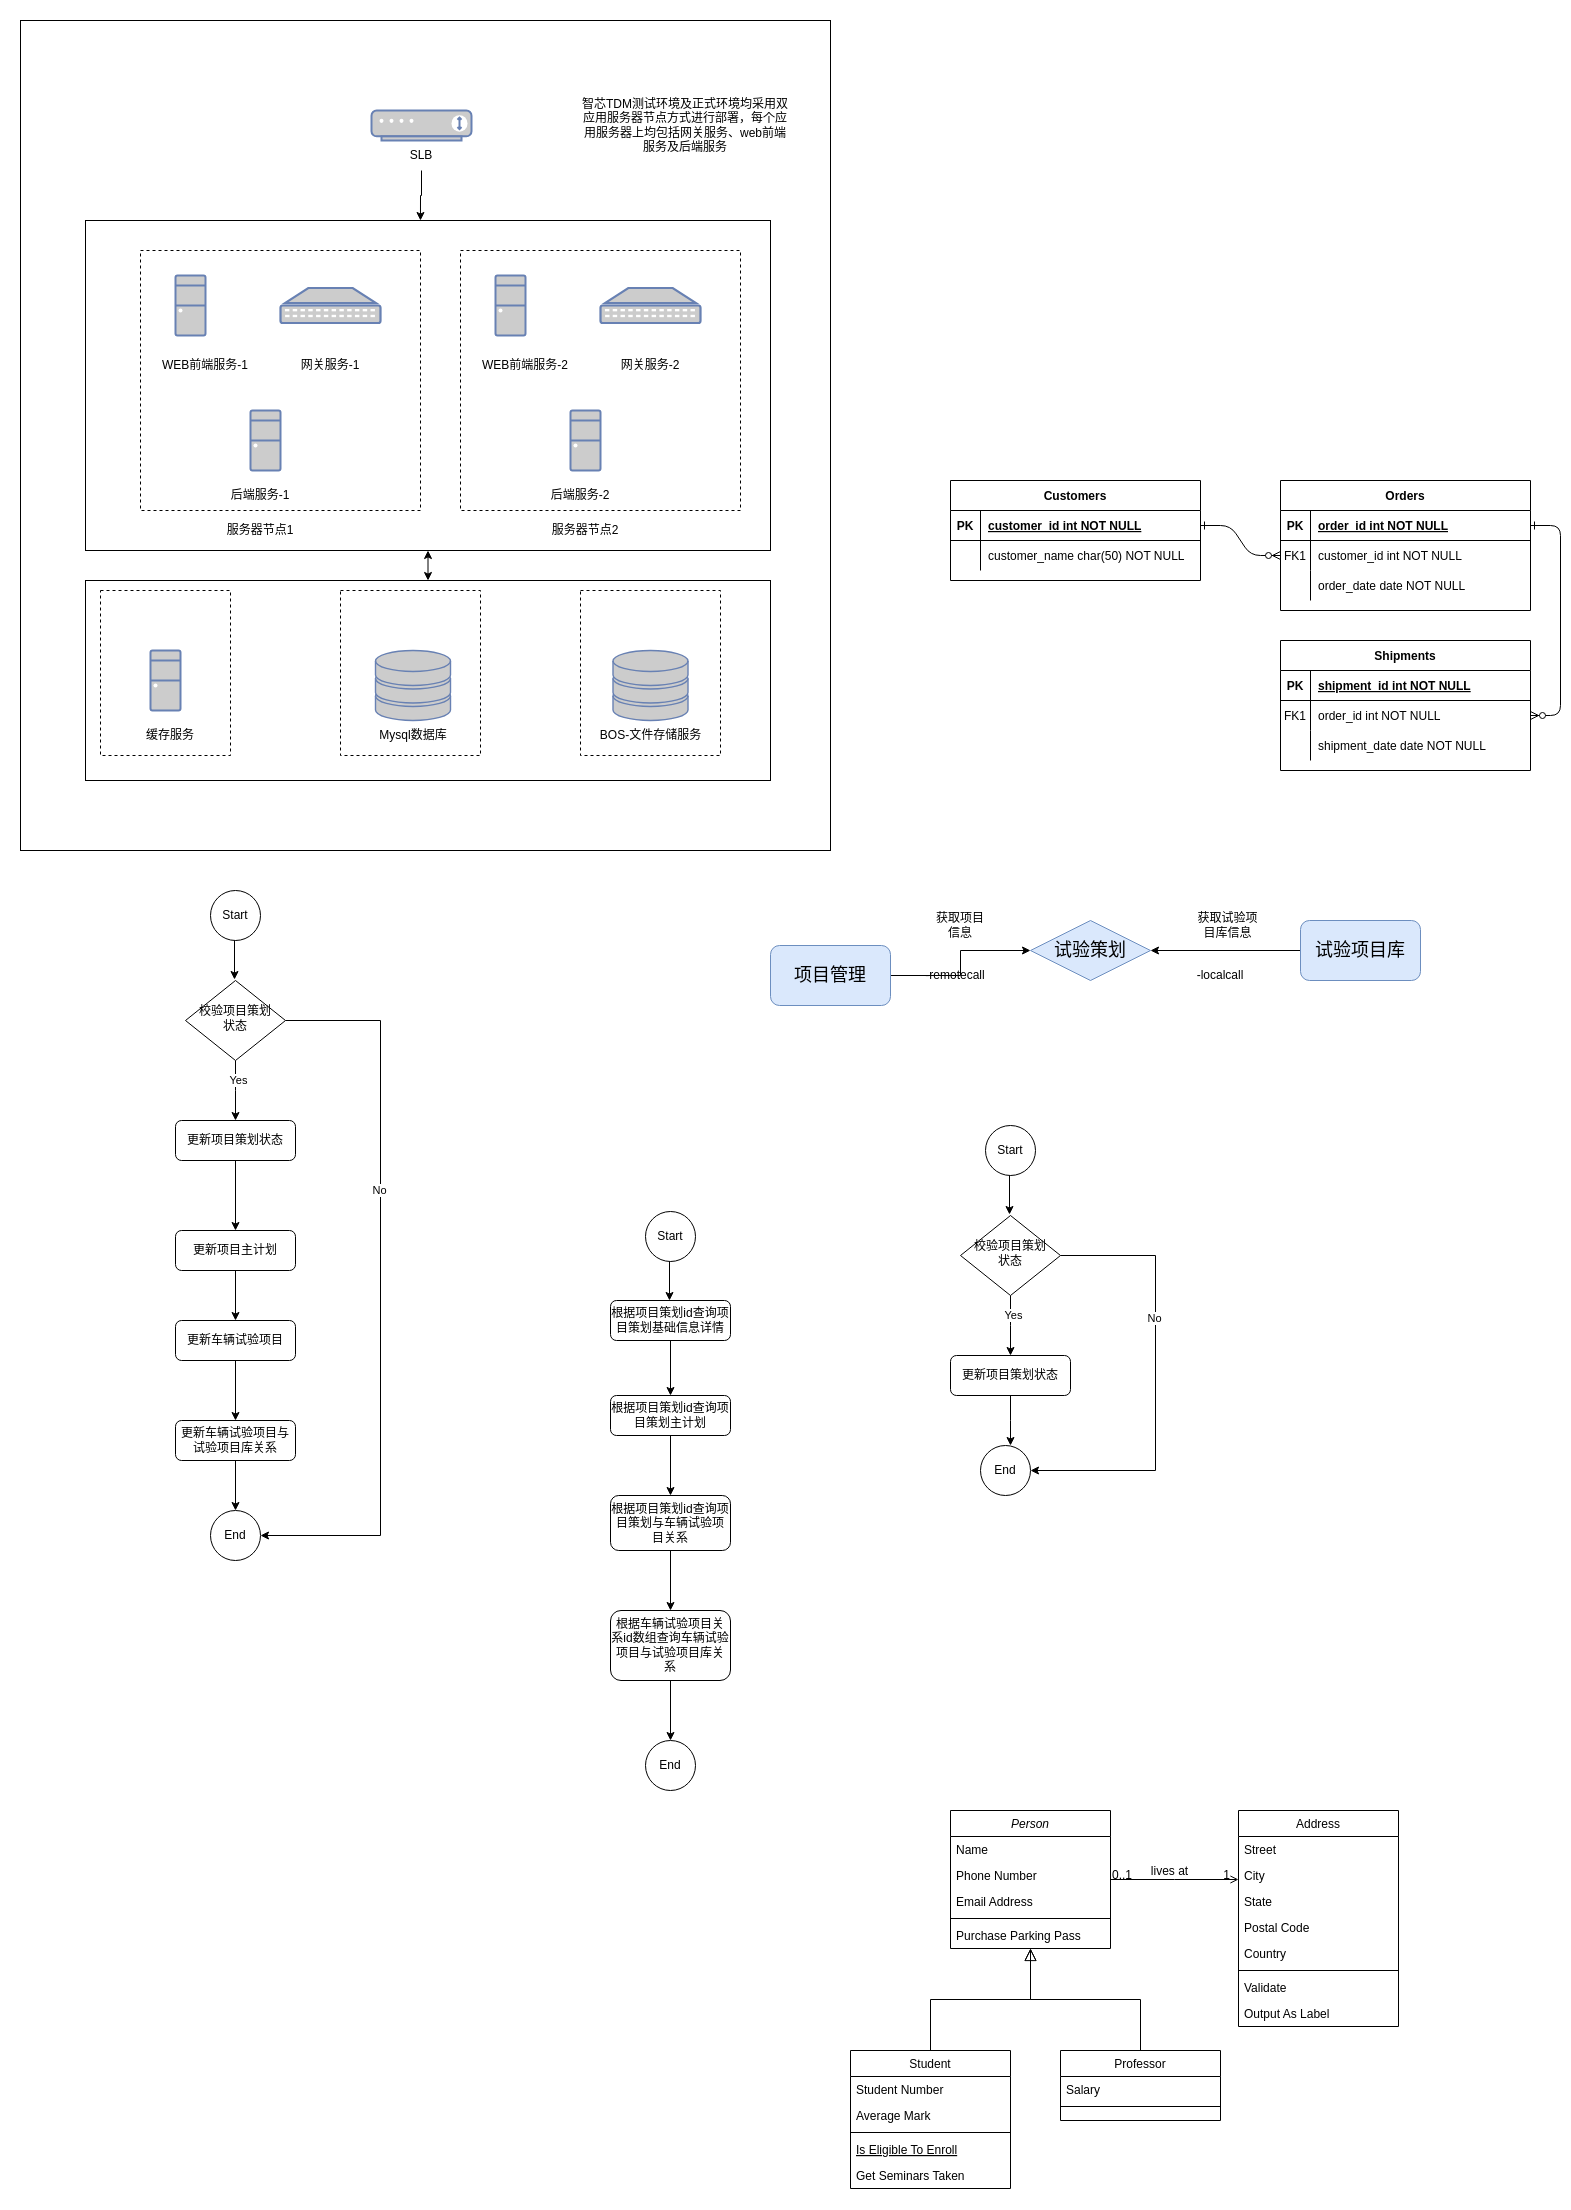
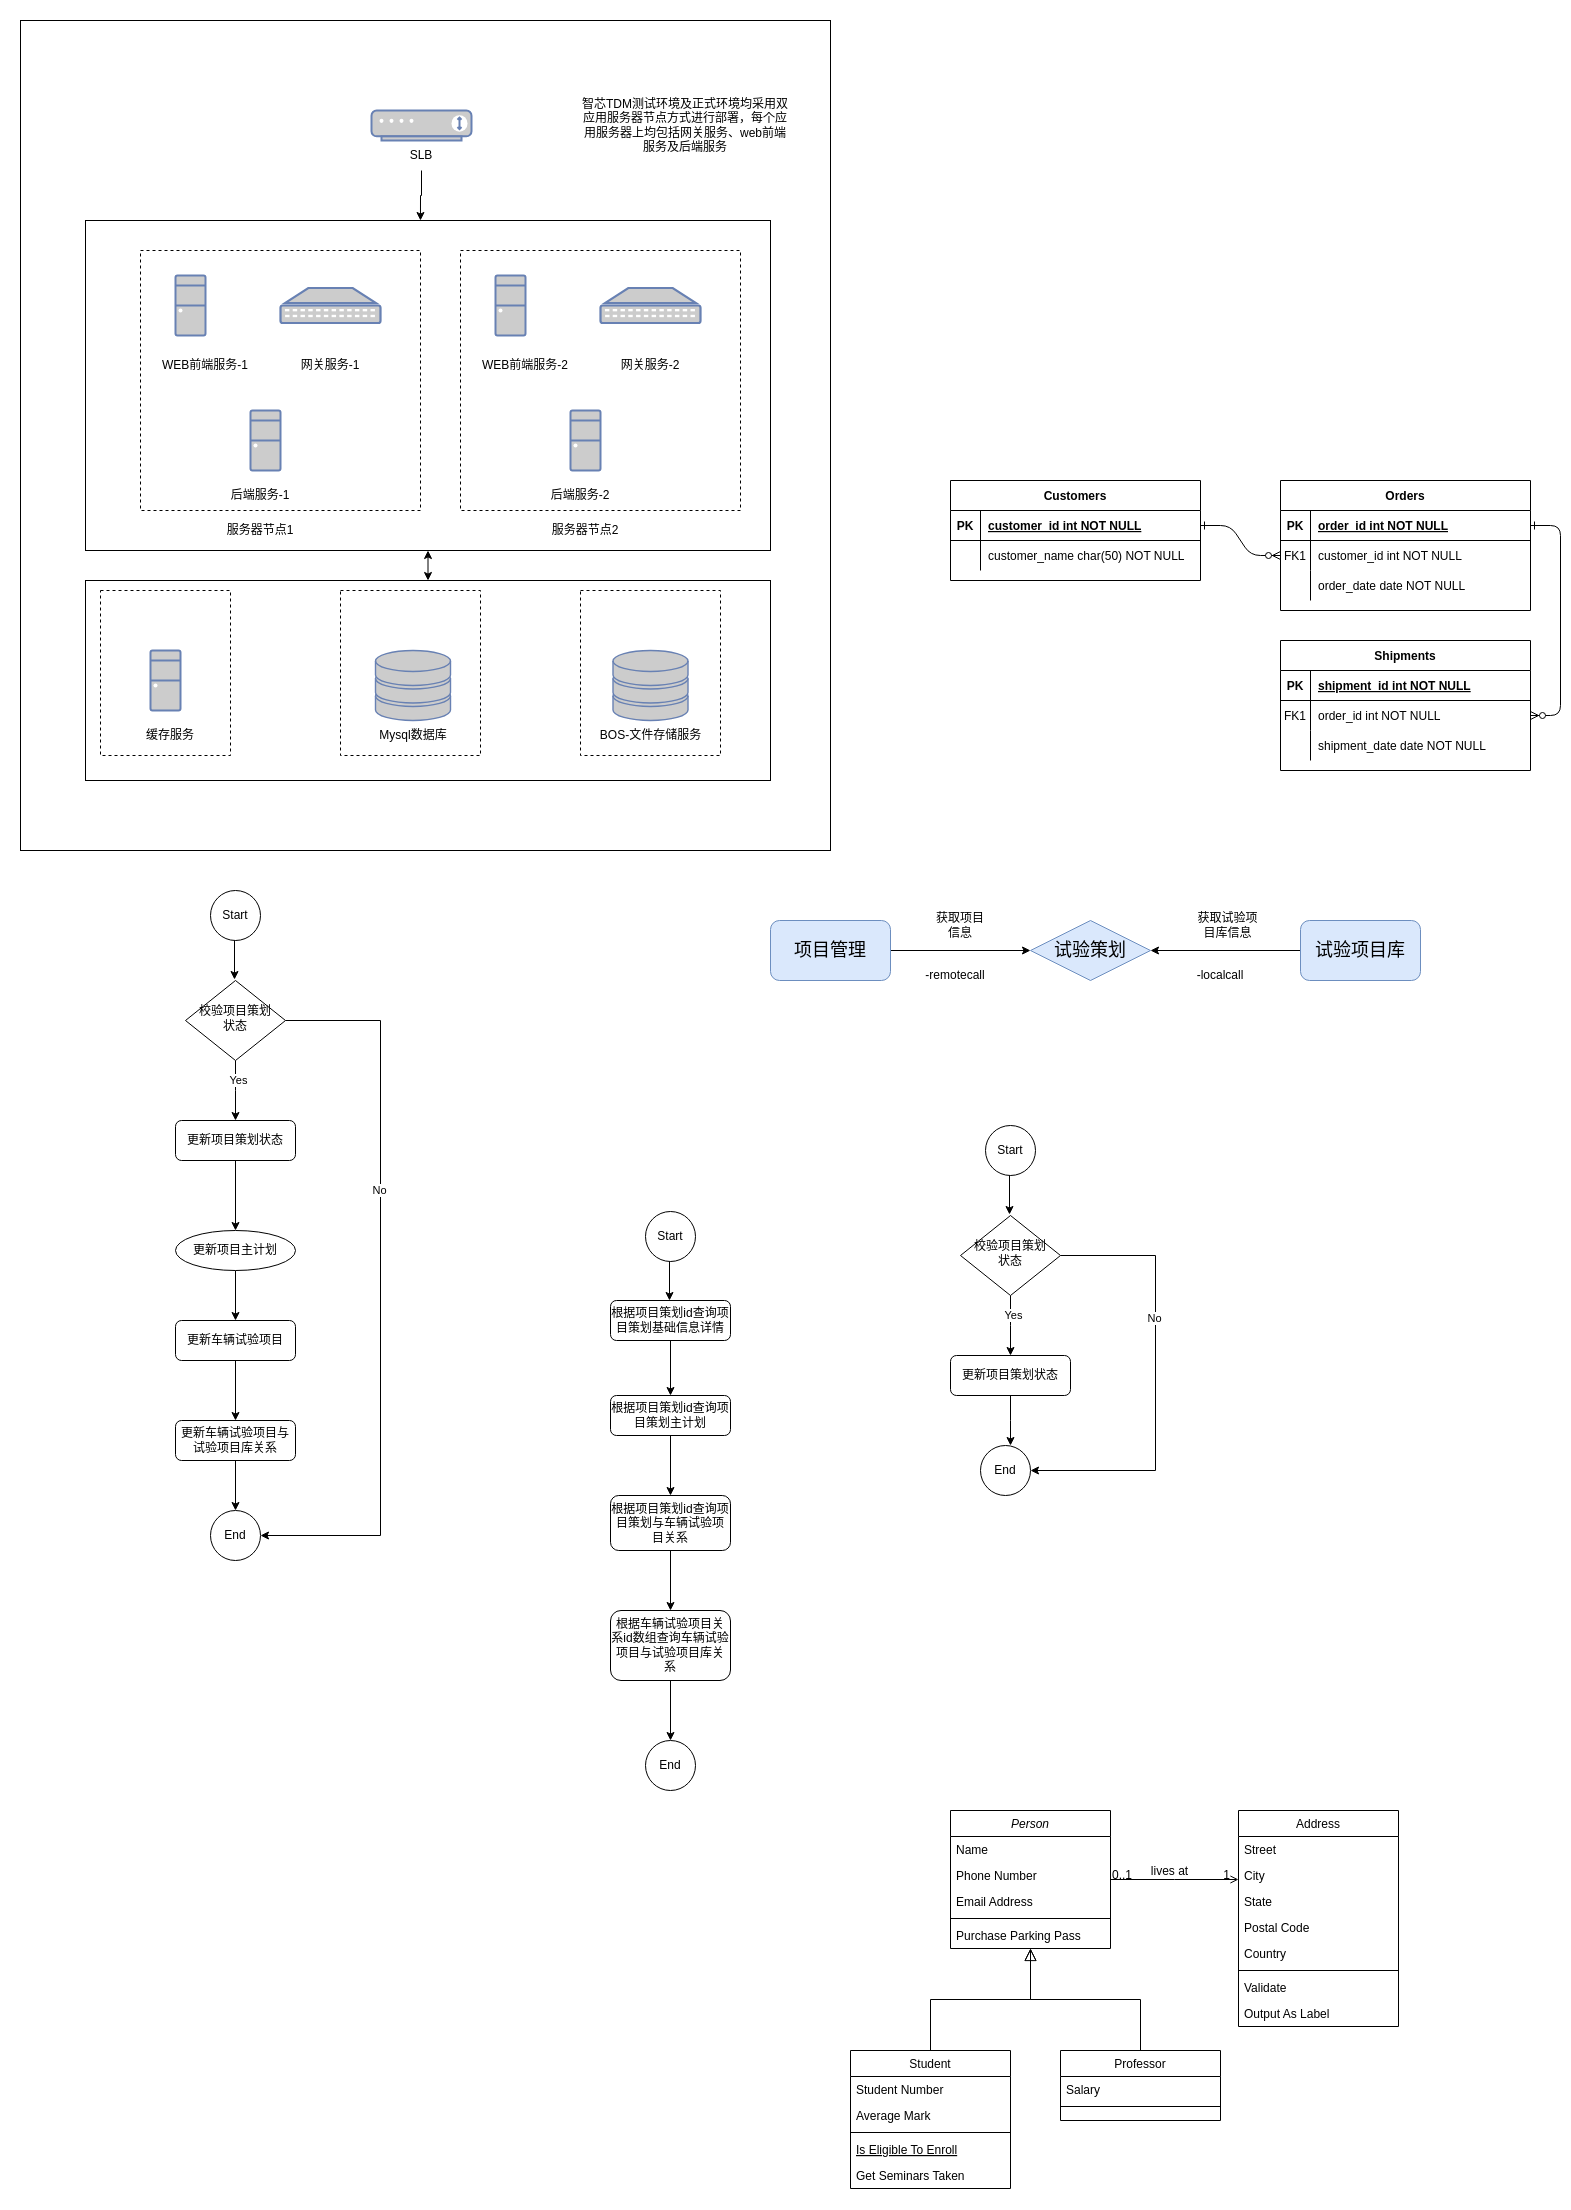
node "项目管理": moved (831, 976) -> (831, 951)
node "更新项目主计划": shape rounded rectangle -> ellipse
